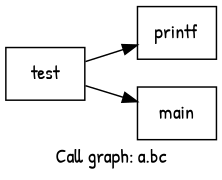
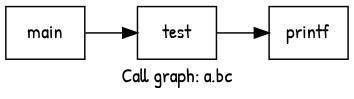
edge "test" -> "main": reversed
